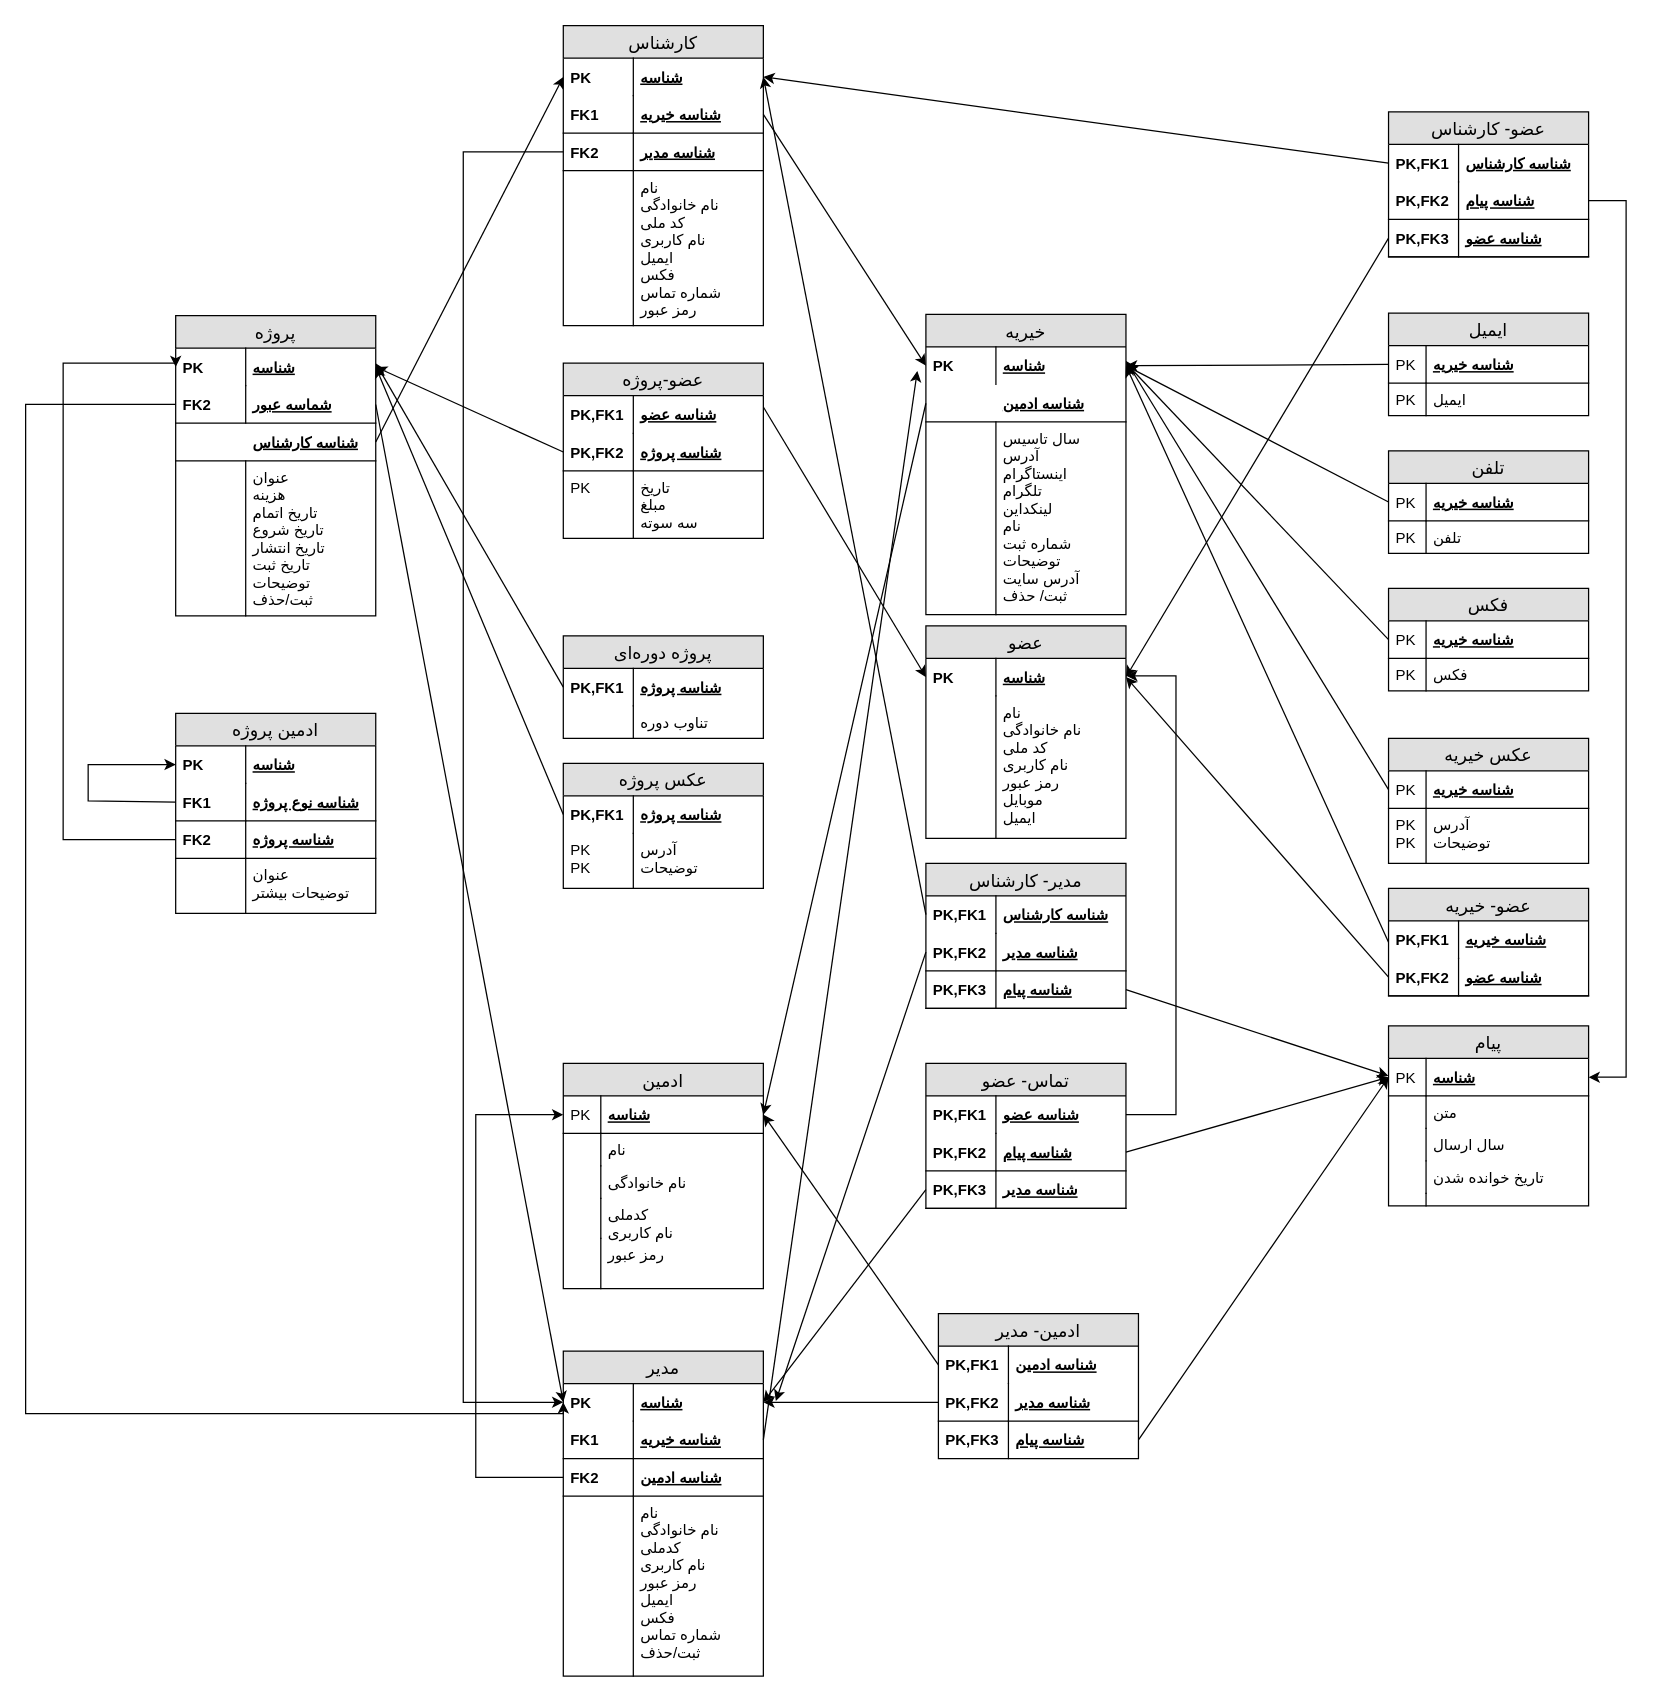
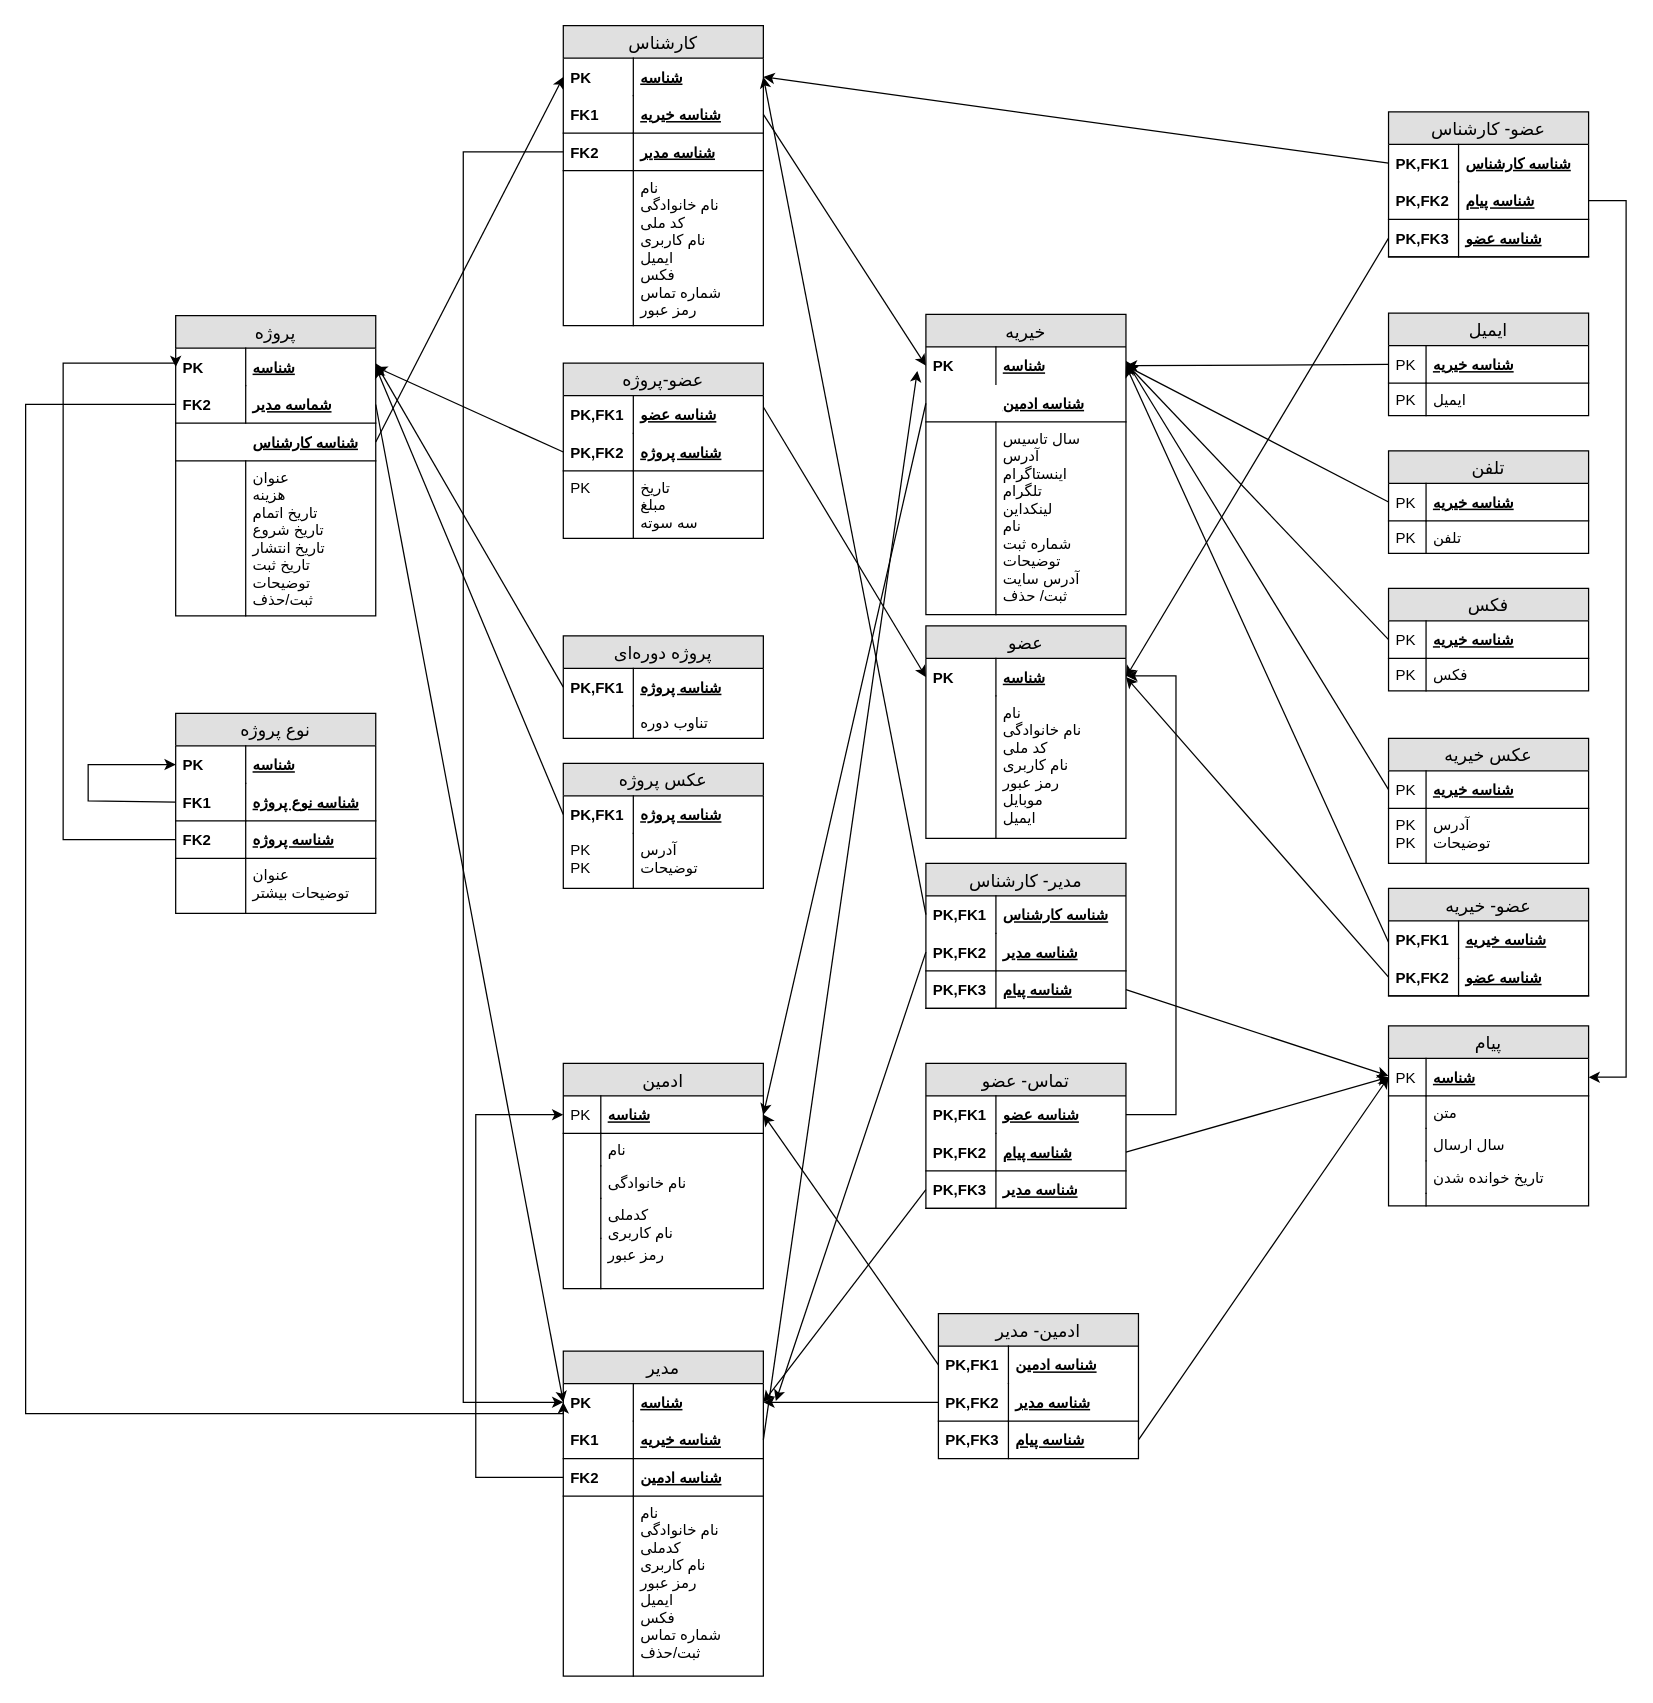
node "شماسه عبور": label "شماسه عبور" -> "شماسه مدیر"
node "ادمین پروژه": label "ادمین پروژه" -> "نوع پروژه"
